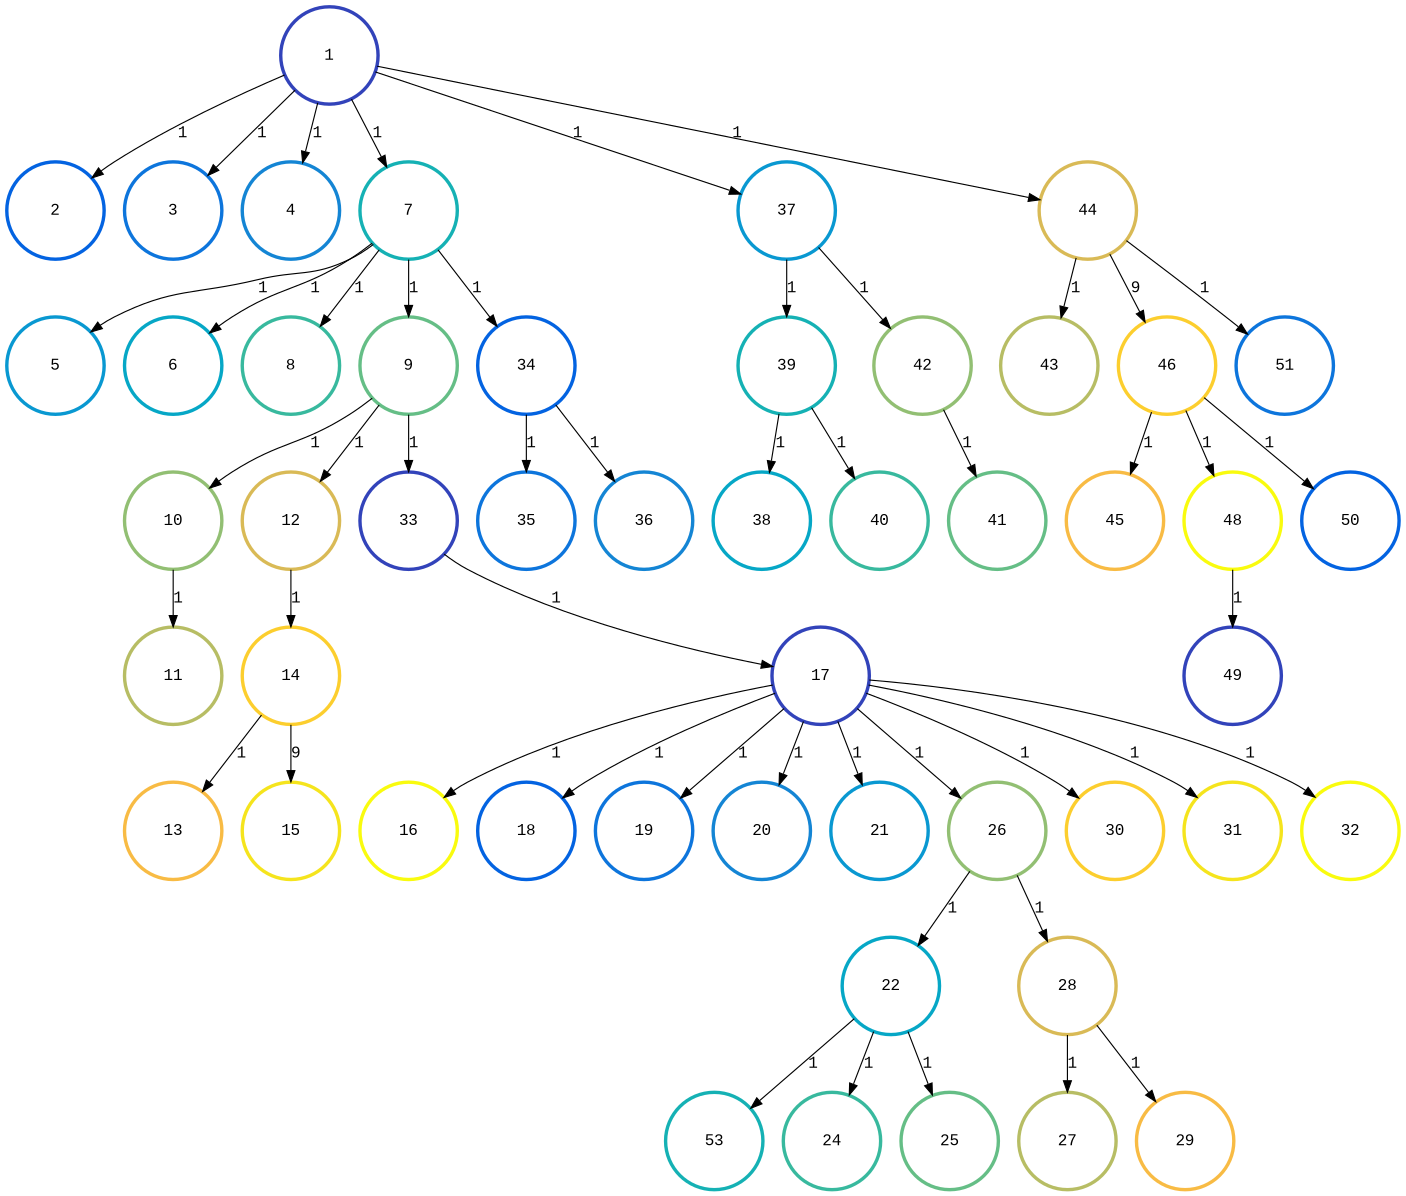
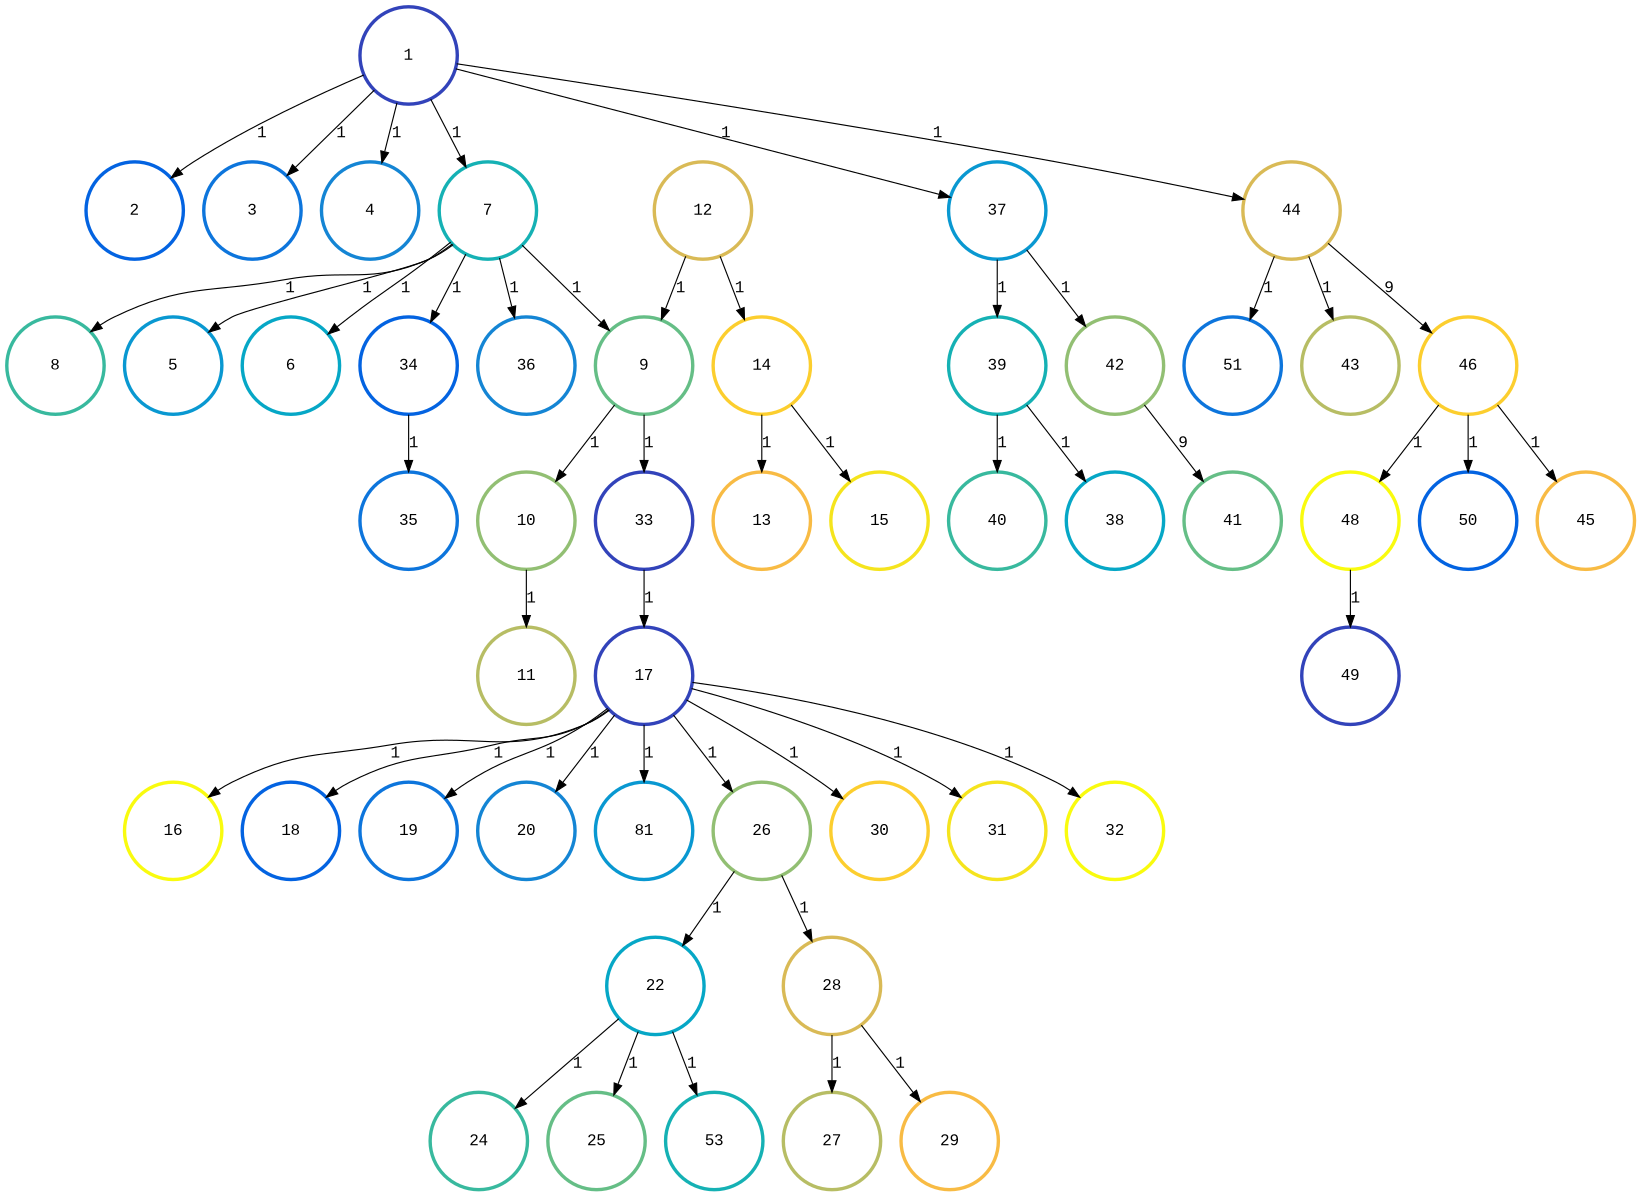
edge "9" -> "12": reversed
edge "34" -> "36": now "7" -> "36"
edge "42" -> "41": label "1" -> "9"
edge "14" -> "15": label "9" -> "1"
node "21": label "21" -> "81"
